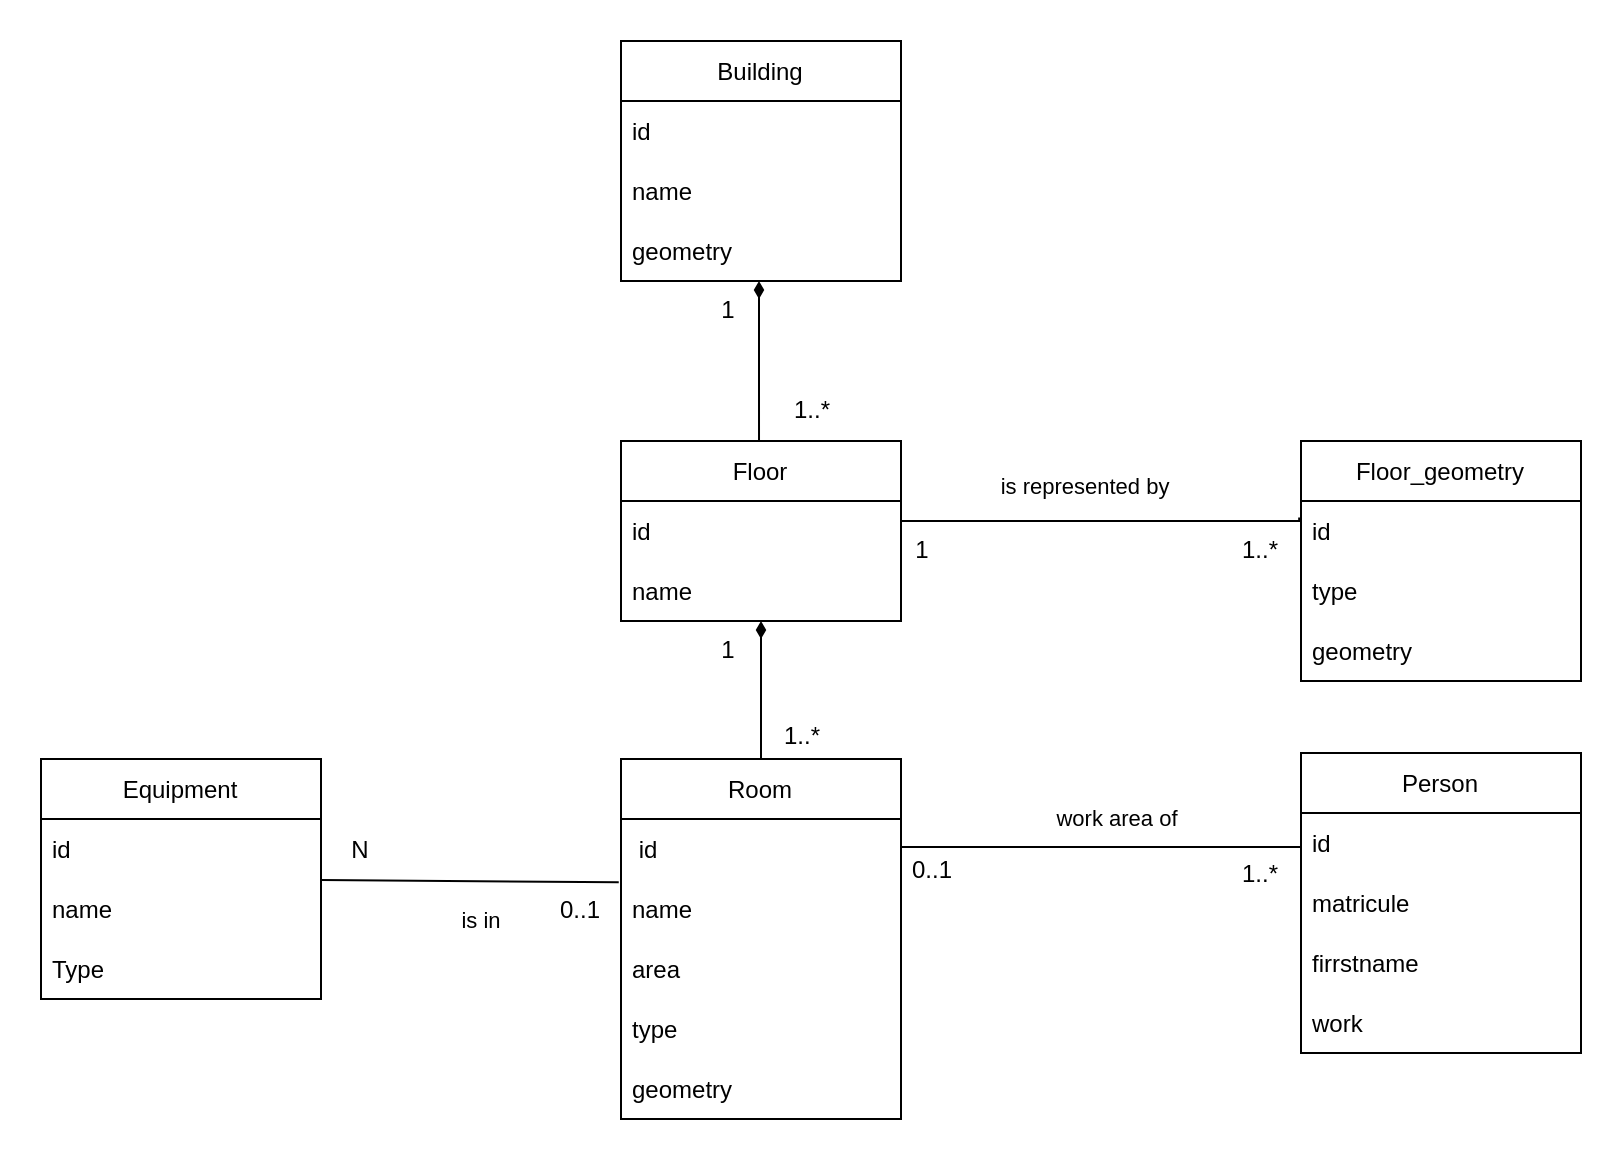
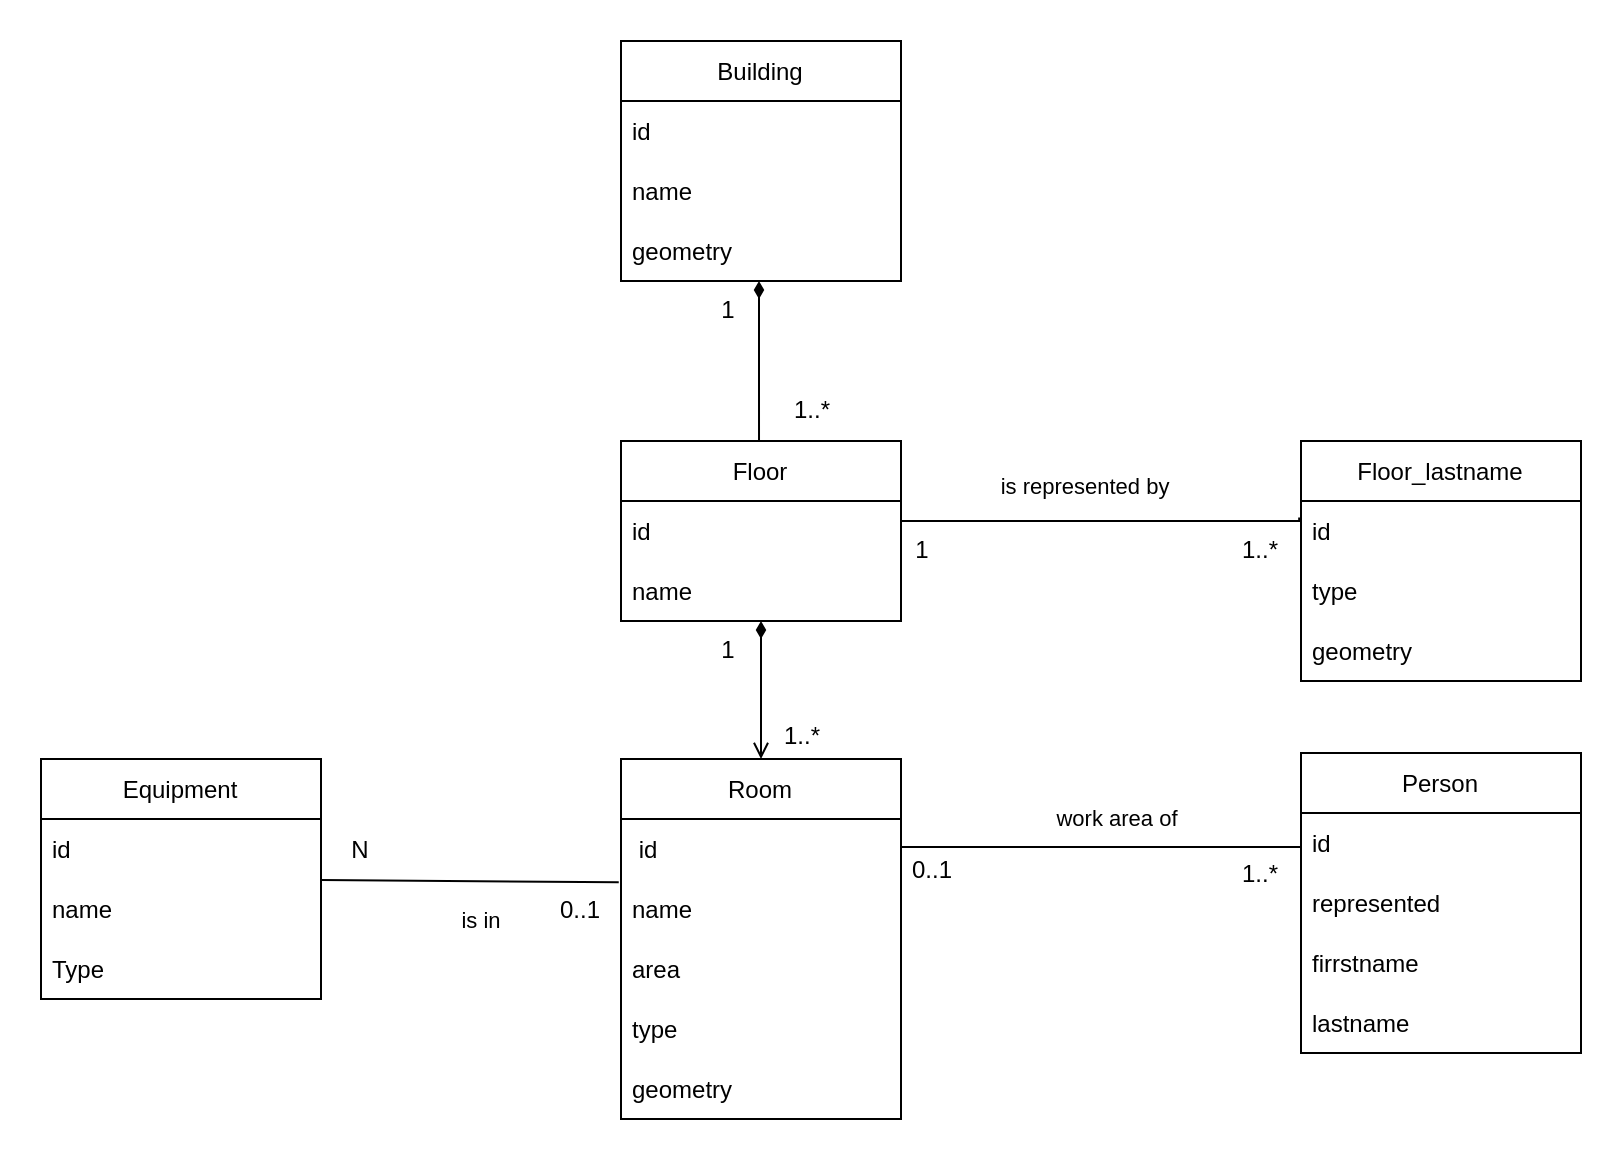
node "Floor_geometry": label "Floor_geometry" -> "Floor_lastname"
edge "Room" -> "Floor": arrowhead none -> open
node "matricule": label "matricule" -> "represented"
node "work": label "work" -> "lastname"
